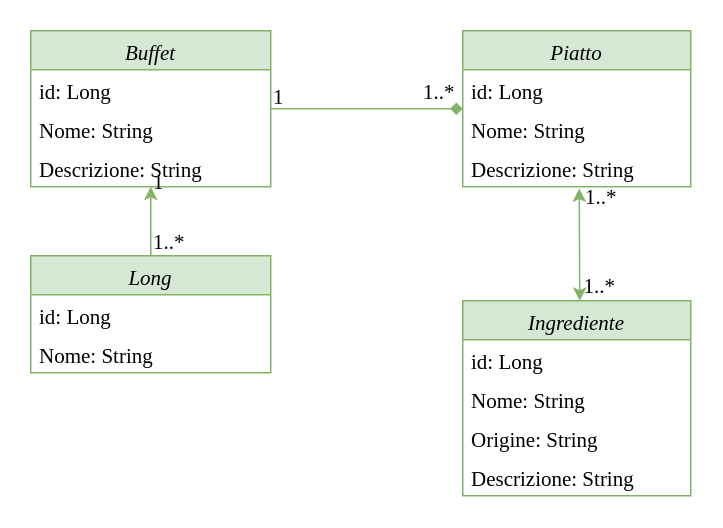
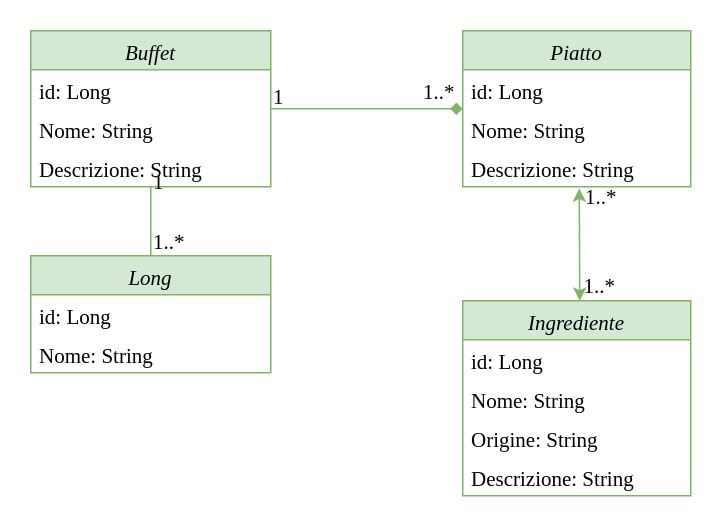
edge "Long" -> "Buffet": arrowhead classic -> none
